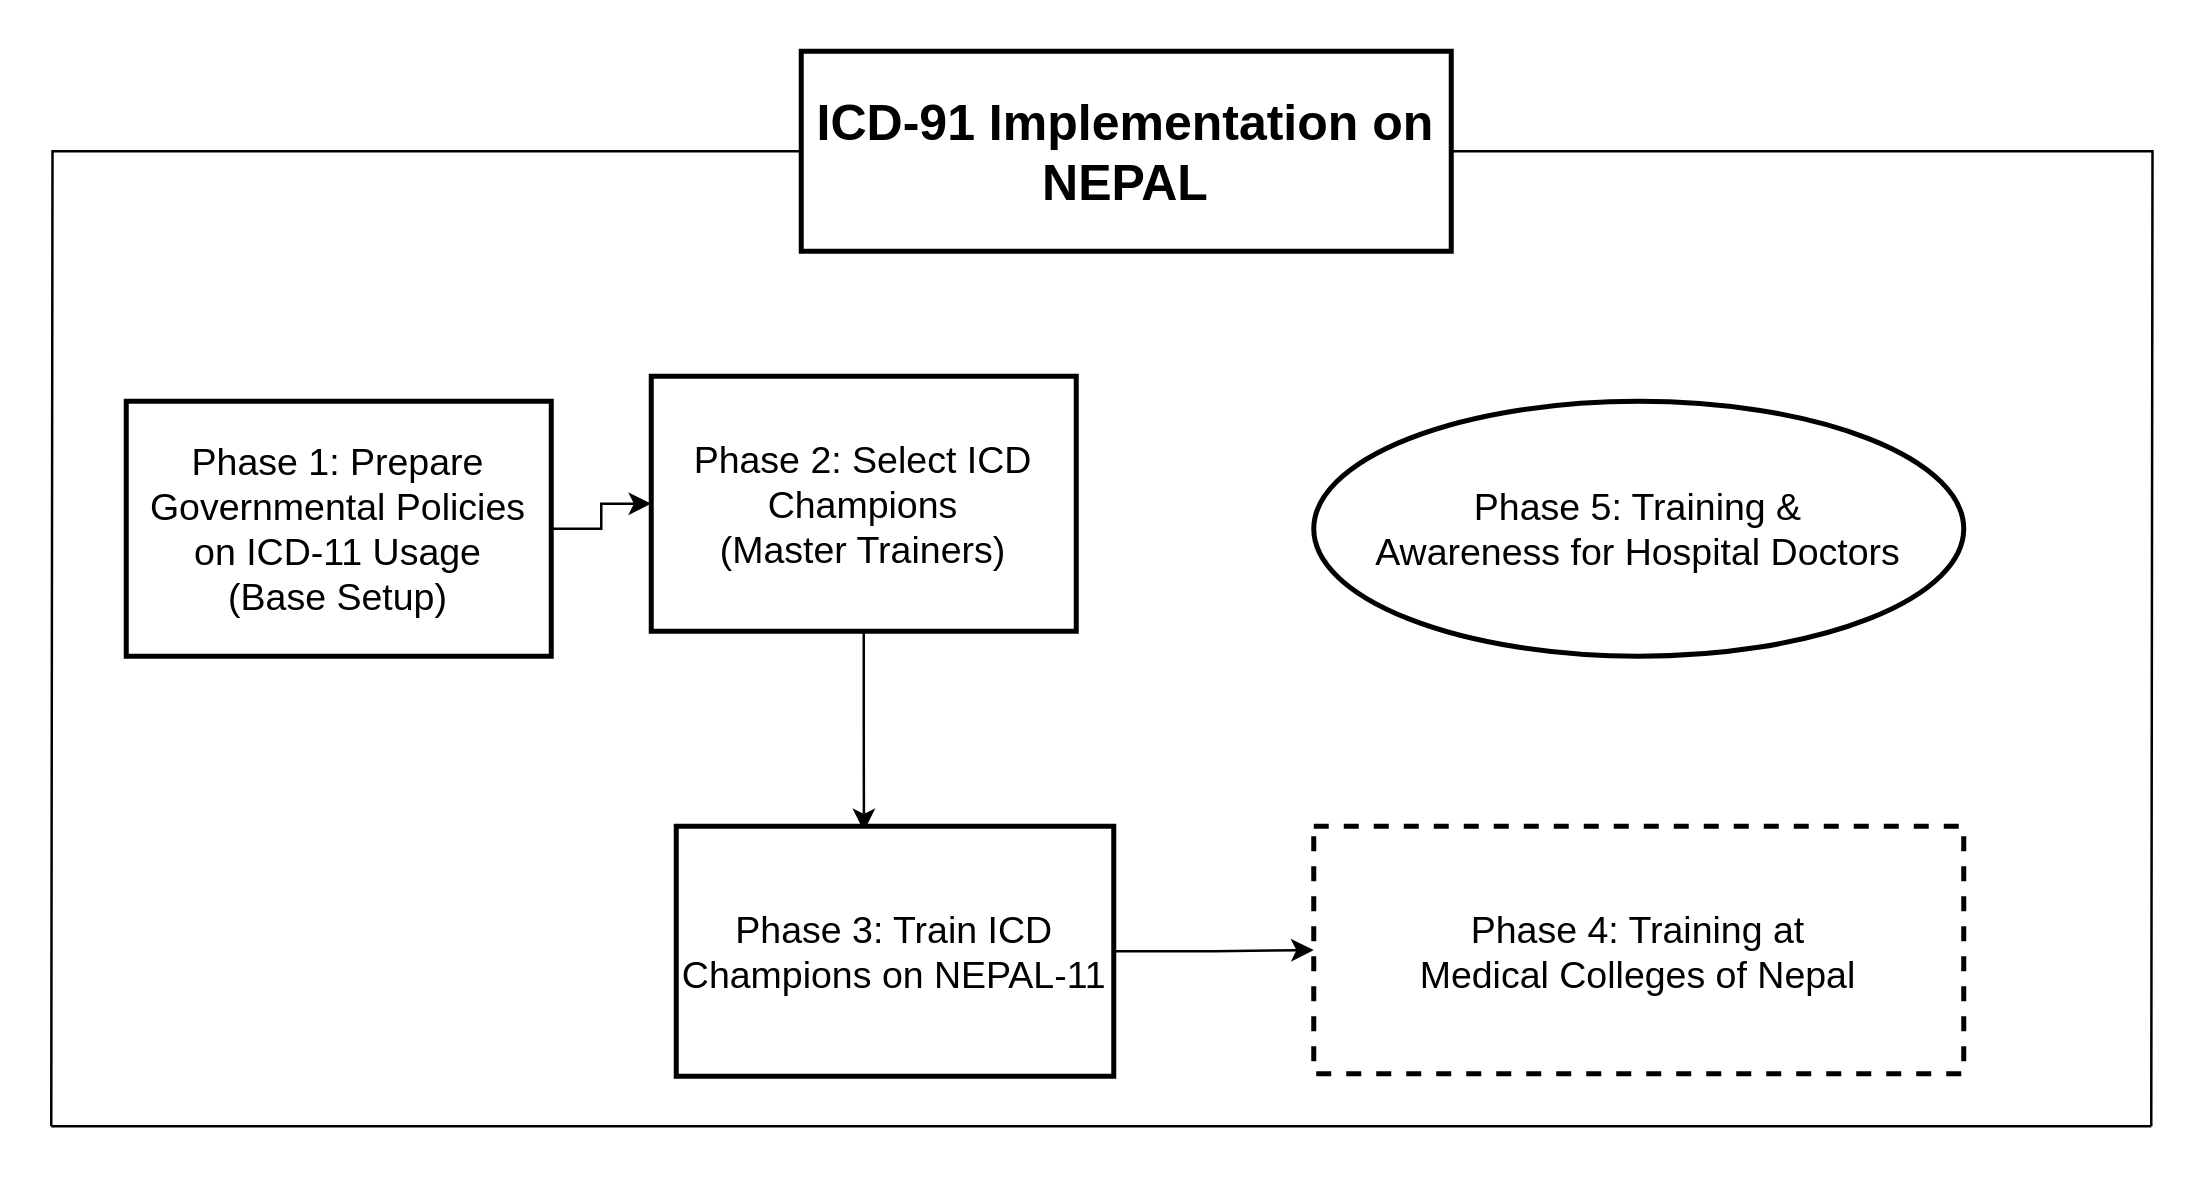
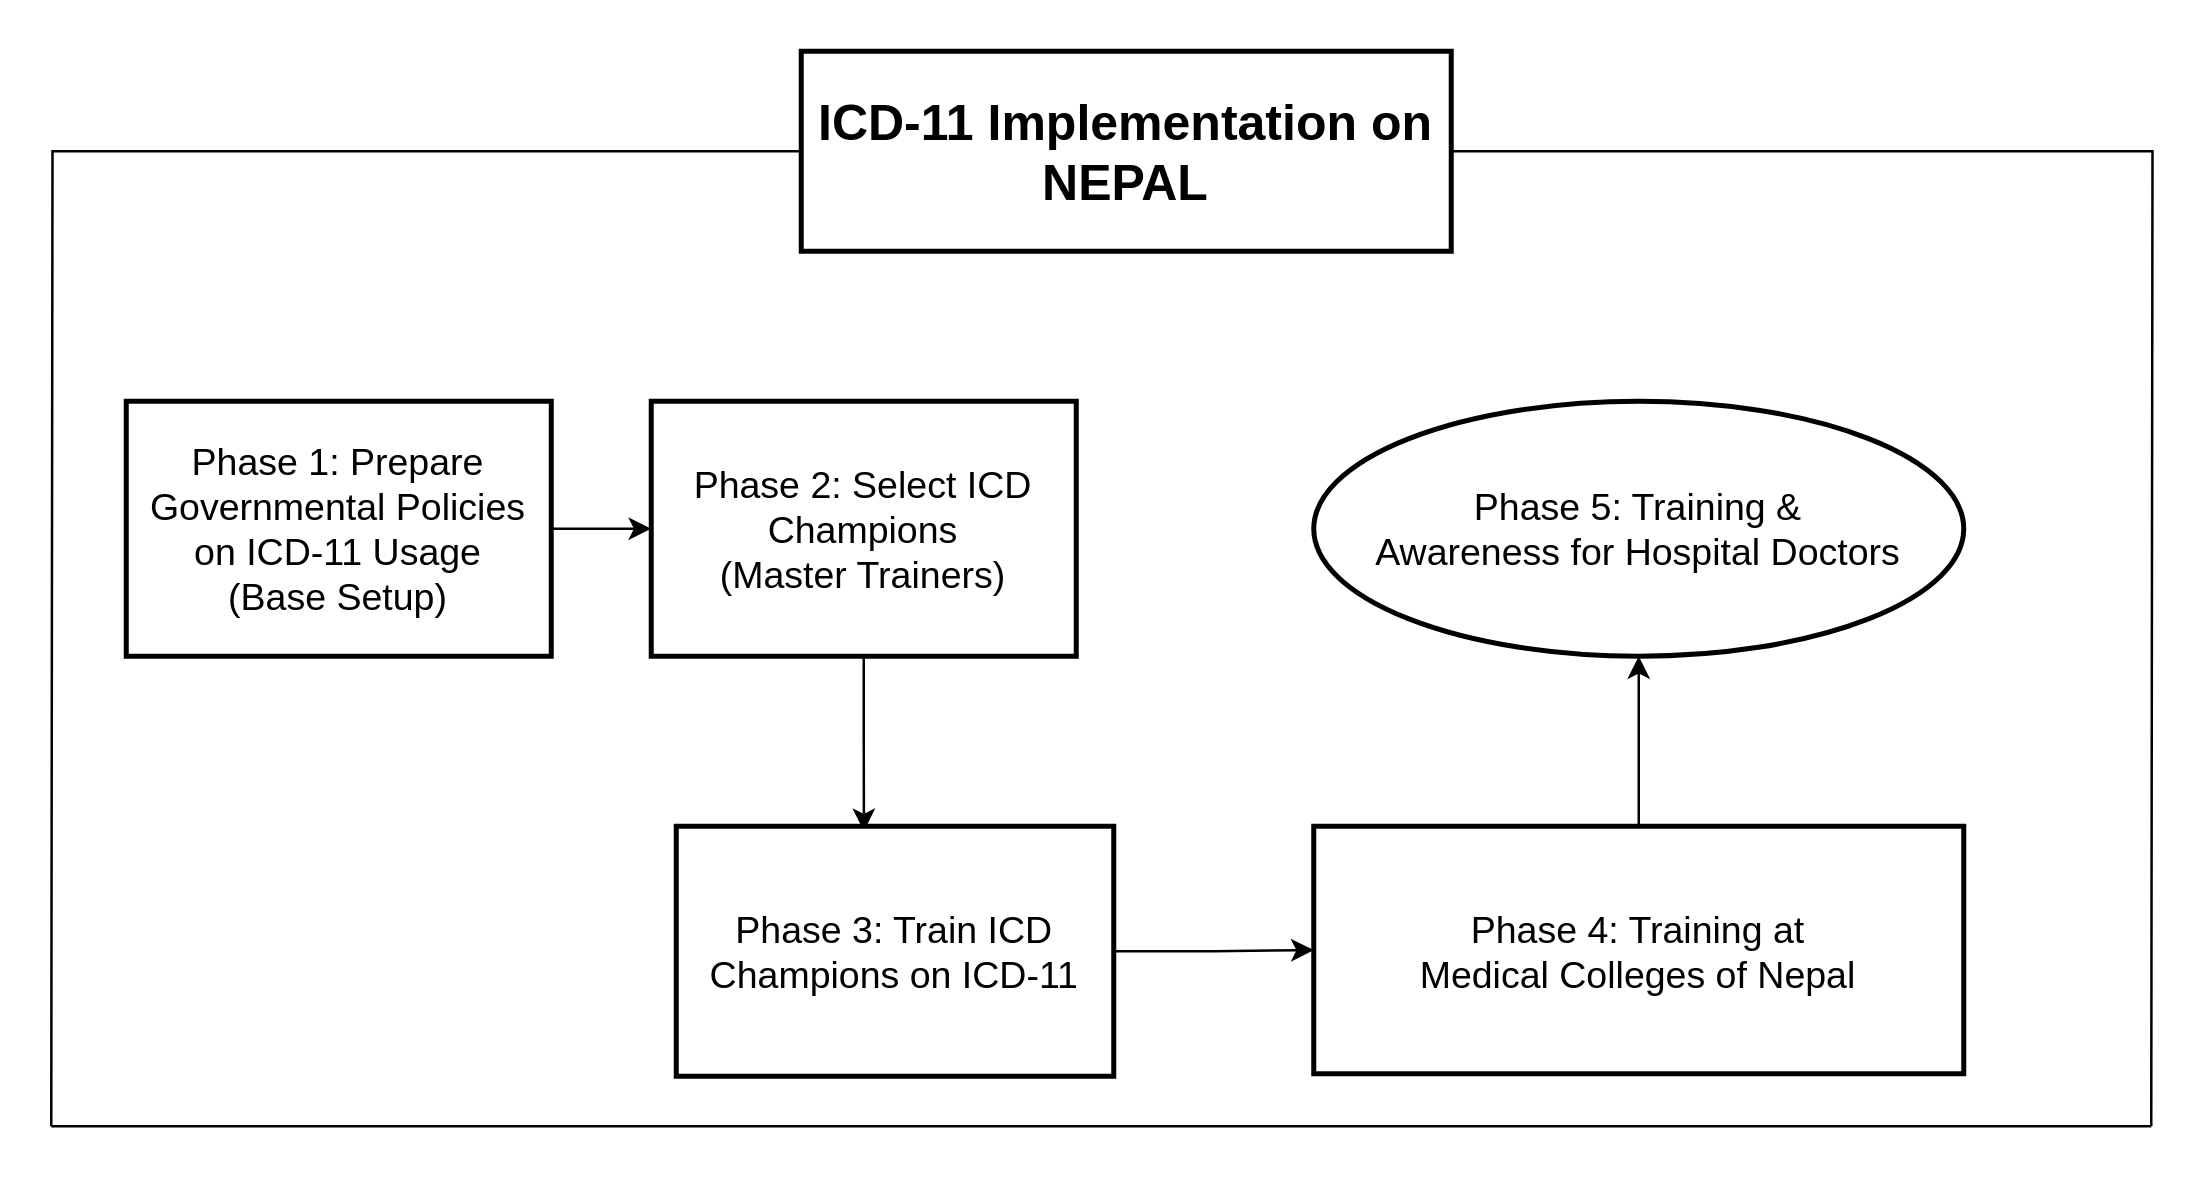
node "ICD-91 Implementation on NEPAL": label "ICD-91 Implementation on NEPAL" -> "ICD-11 Implementation on NEPAL"
node "Phase 2: Select ICD Champions (Master Trainers)": moved (864, 504) -> (864, 529)
edge "Phase 4: Training at Medical Colleges of Nepal" -> "Phase 5: Training & Awareness for Hospital Doctors": added
node "Phase 4: Training at Medical Colleges of Nepal": style dashed -> solid
node "Phase 3: Train ICD Champions on NEPAL-11": label "Phase 3: Train ICD Champions on NEPAL-11" -> "Phase 3: Train ICD Champions on ICD-11"
